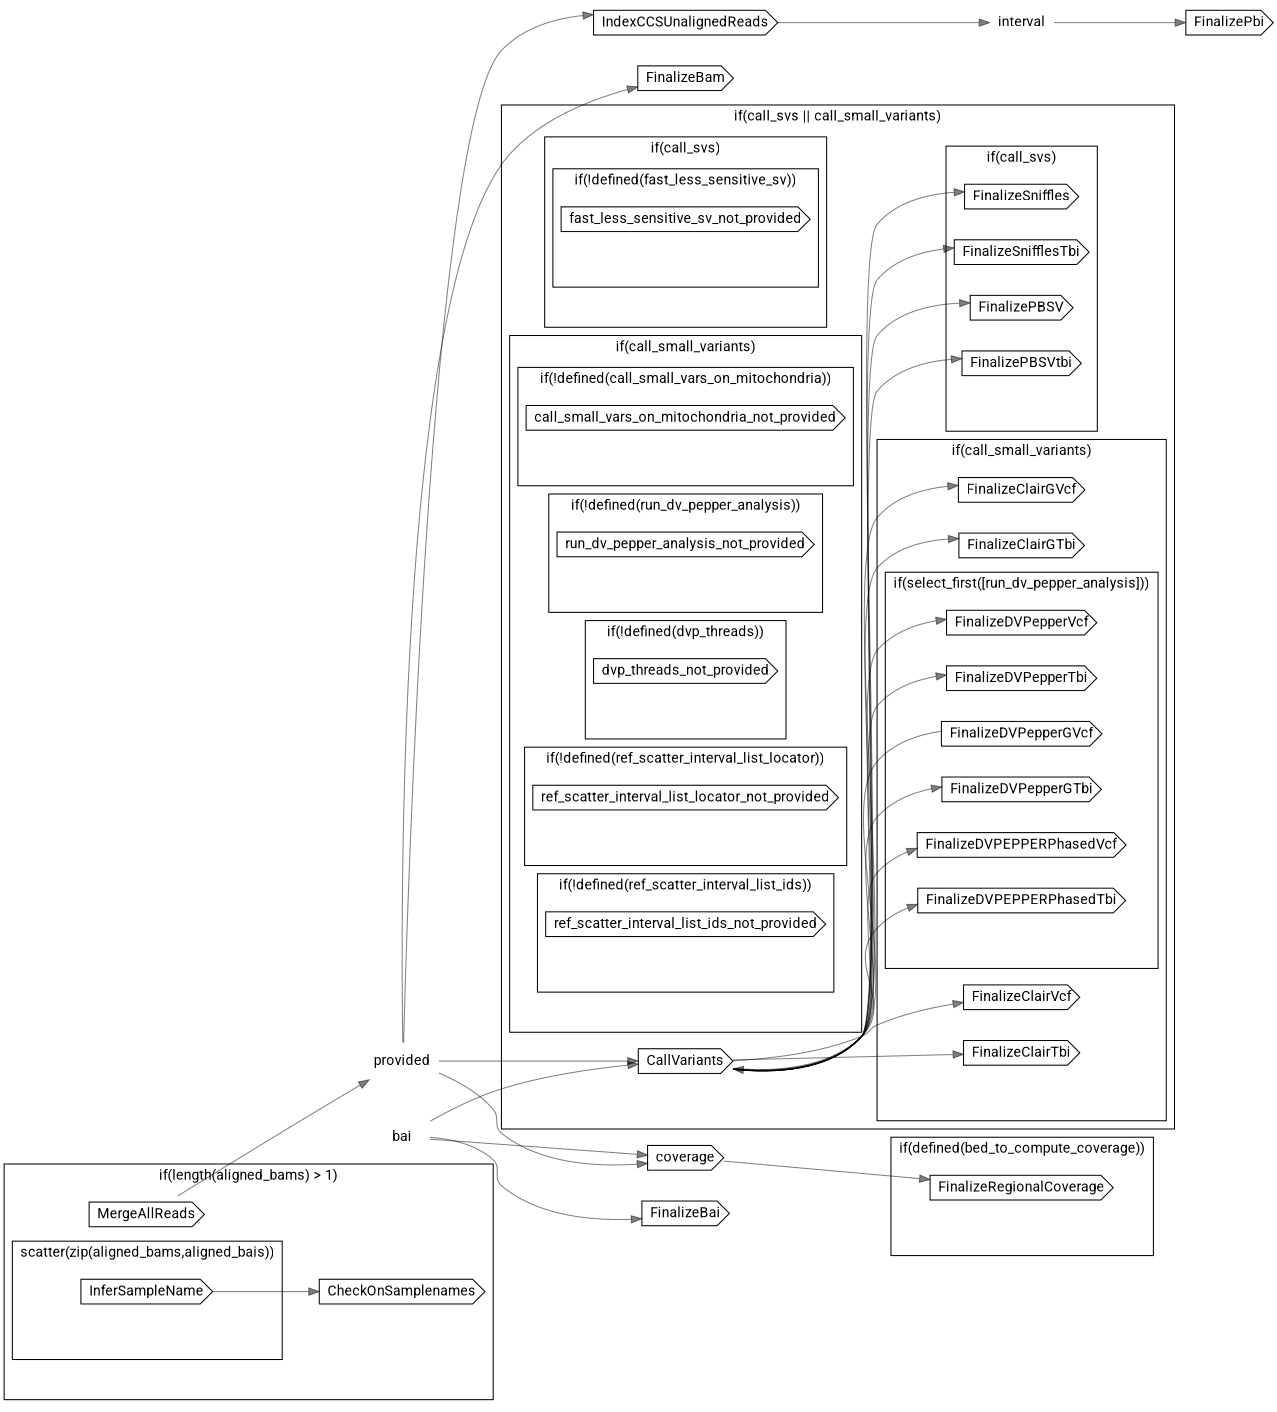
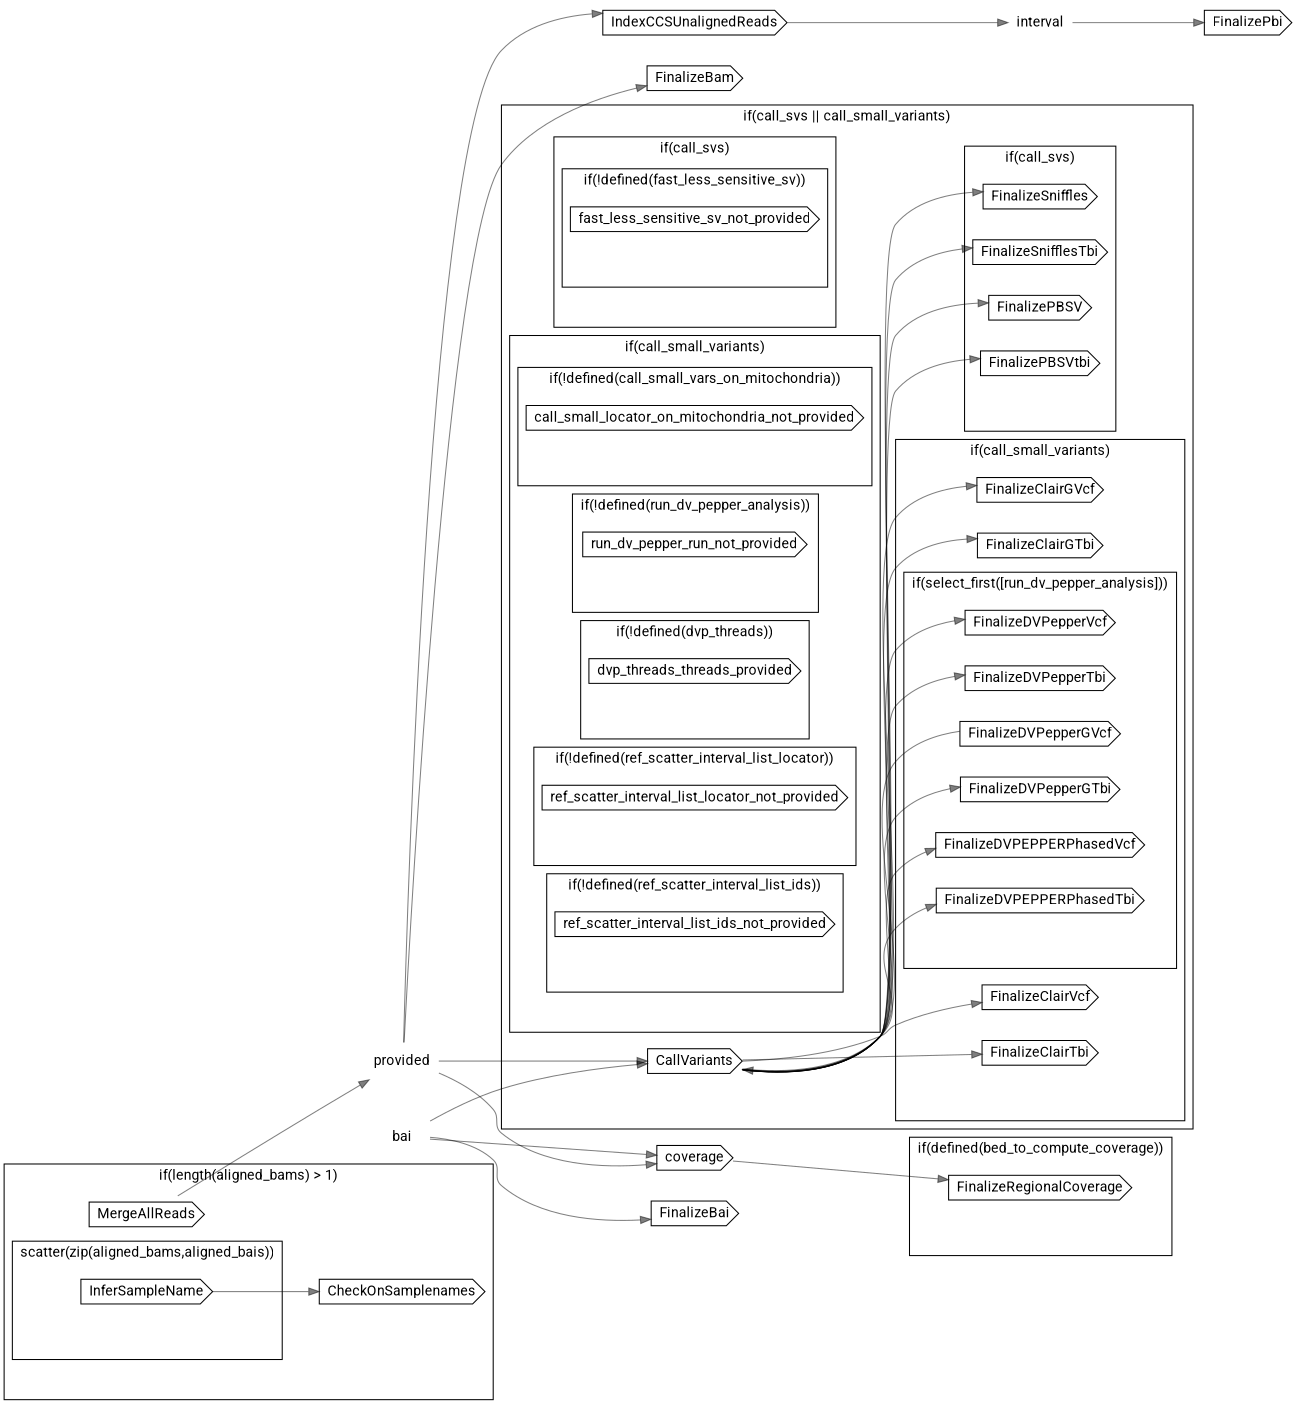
node "call_small_vars_on_mitochondria_not_provided": label "call_small_vars_on_mitochondria_not_provided" -> "call_small_locator_on_mitochondria_not_provided"
node "run_dv_pepper_analysis_not_provided": label "run_dv_pepper_analysis_not_provided" -> "run_dv_pepper_run_not_provided"
node "dvp_threads_not_provided": label "dvp_threads_not_provided" -> "dvp_threads_threads_provided"
